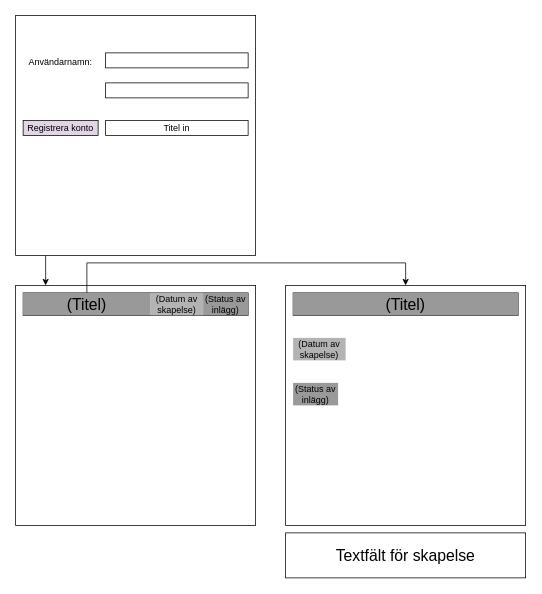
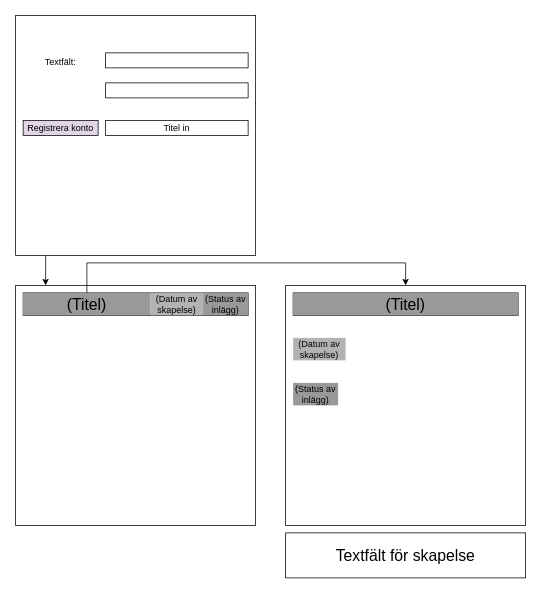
node "Användarnamn:": label "Användarnamn:" -> "Textfält:"
